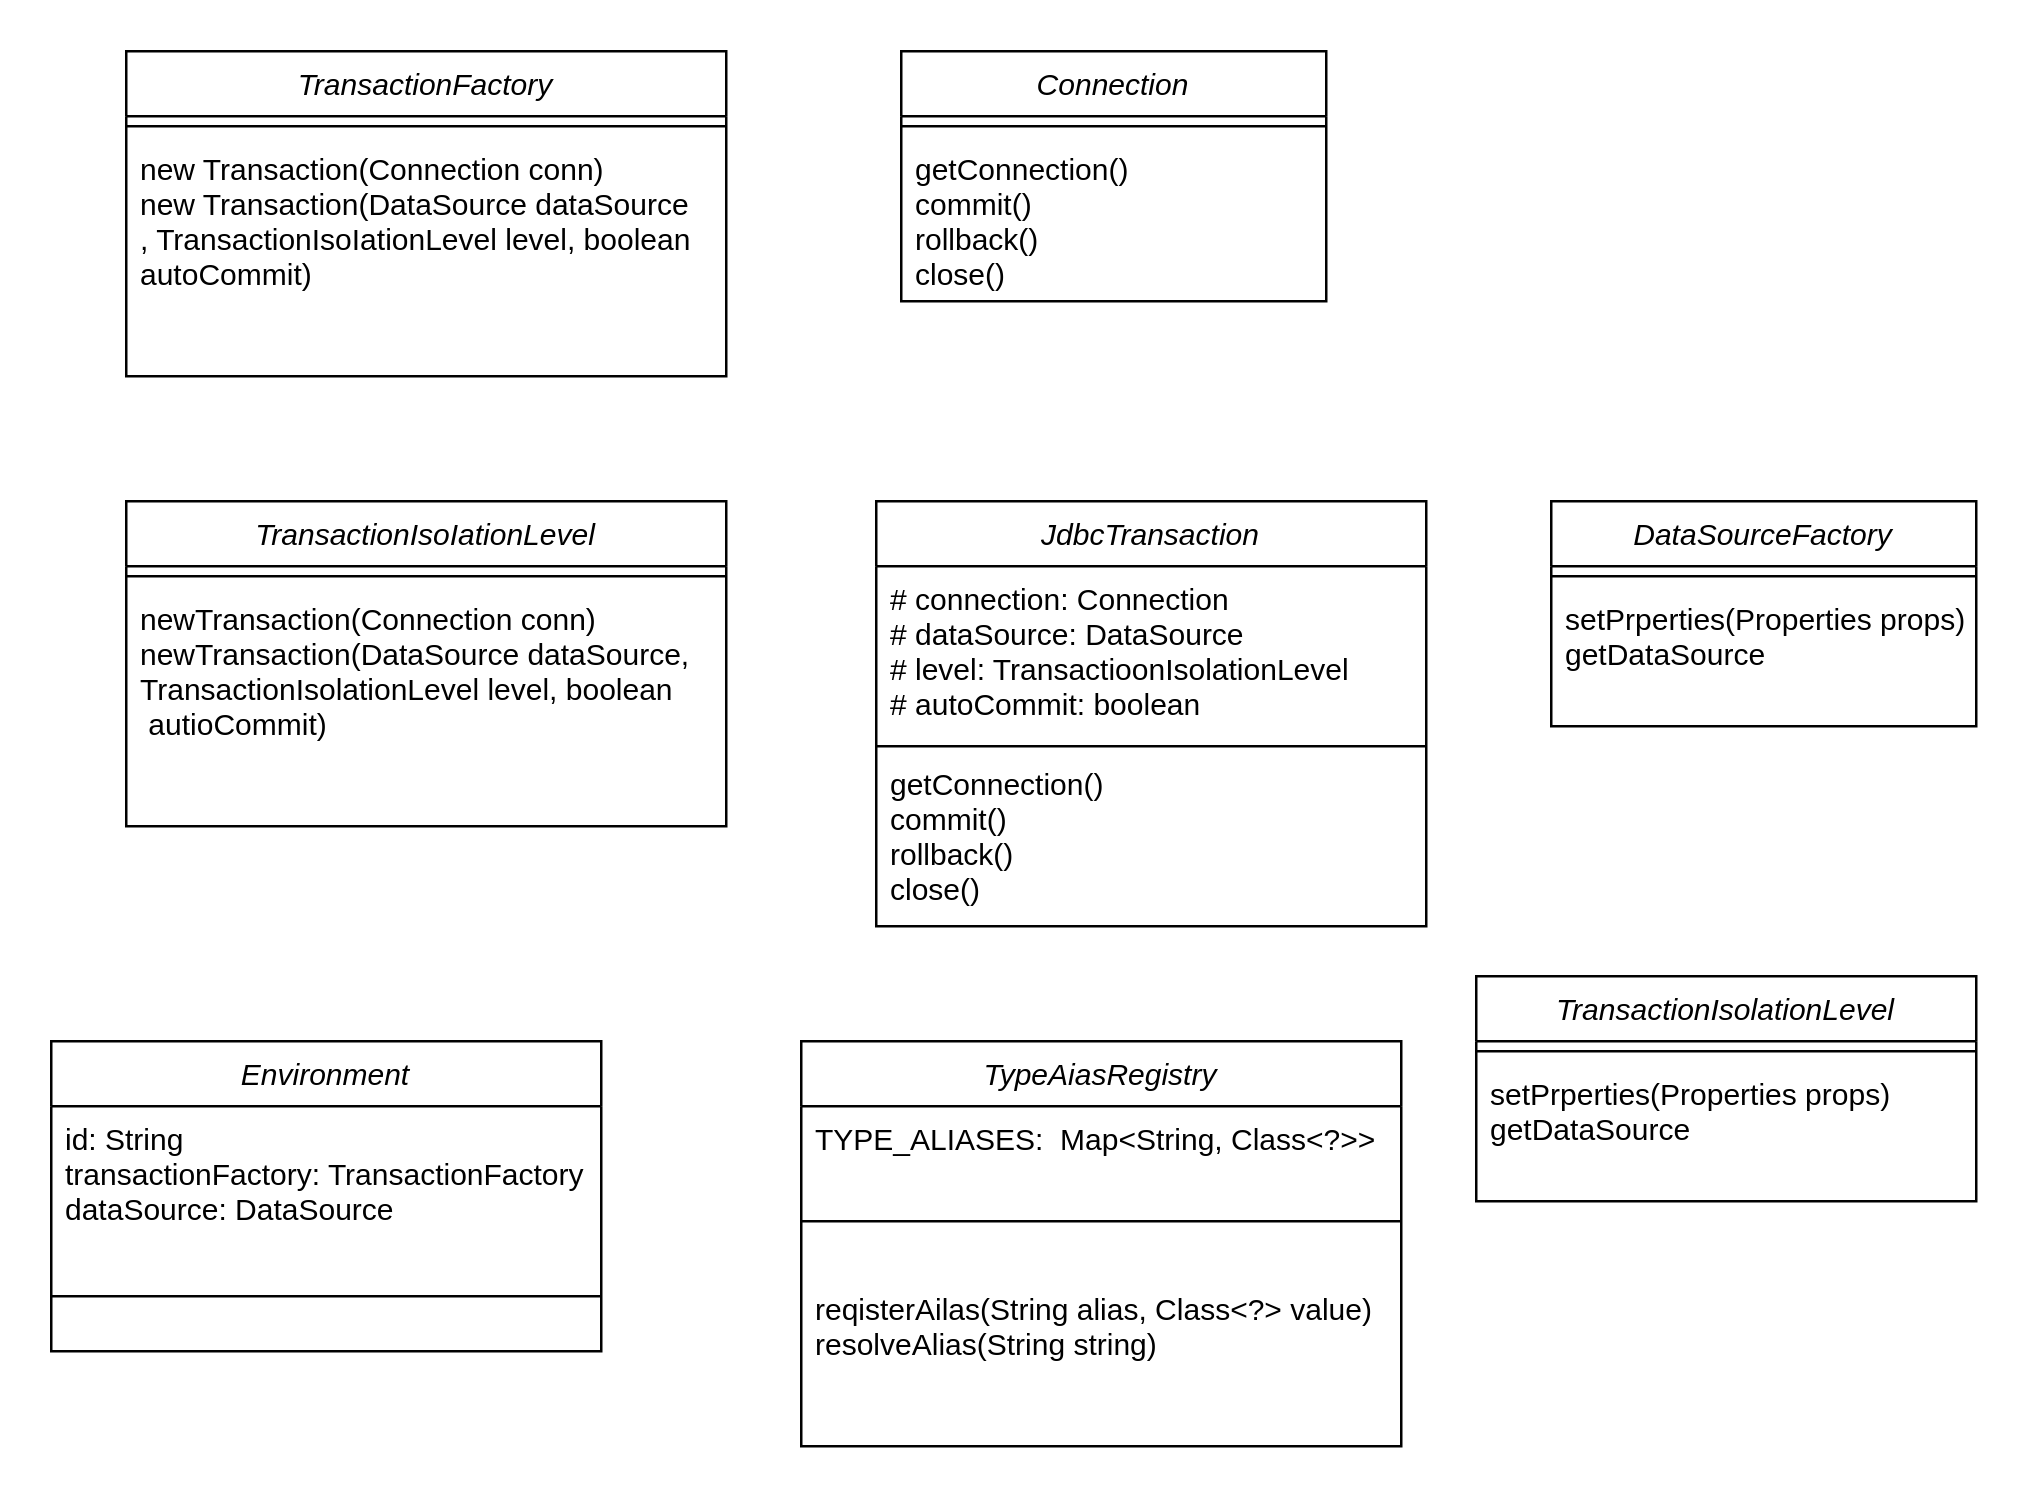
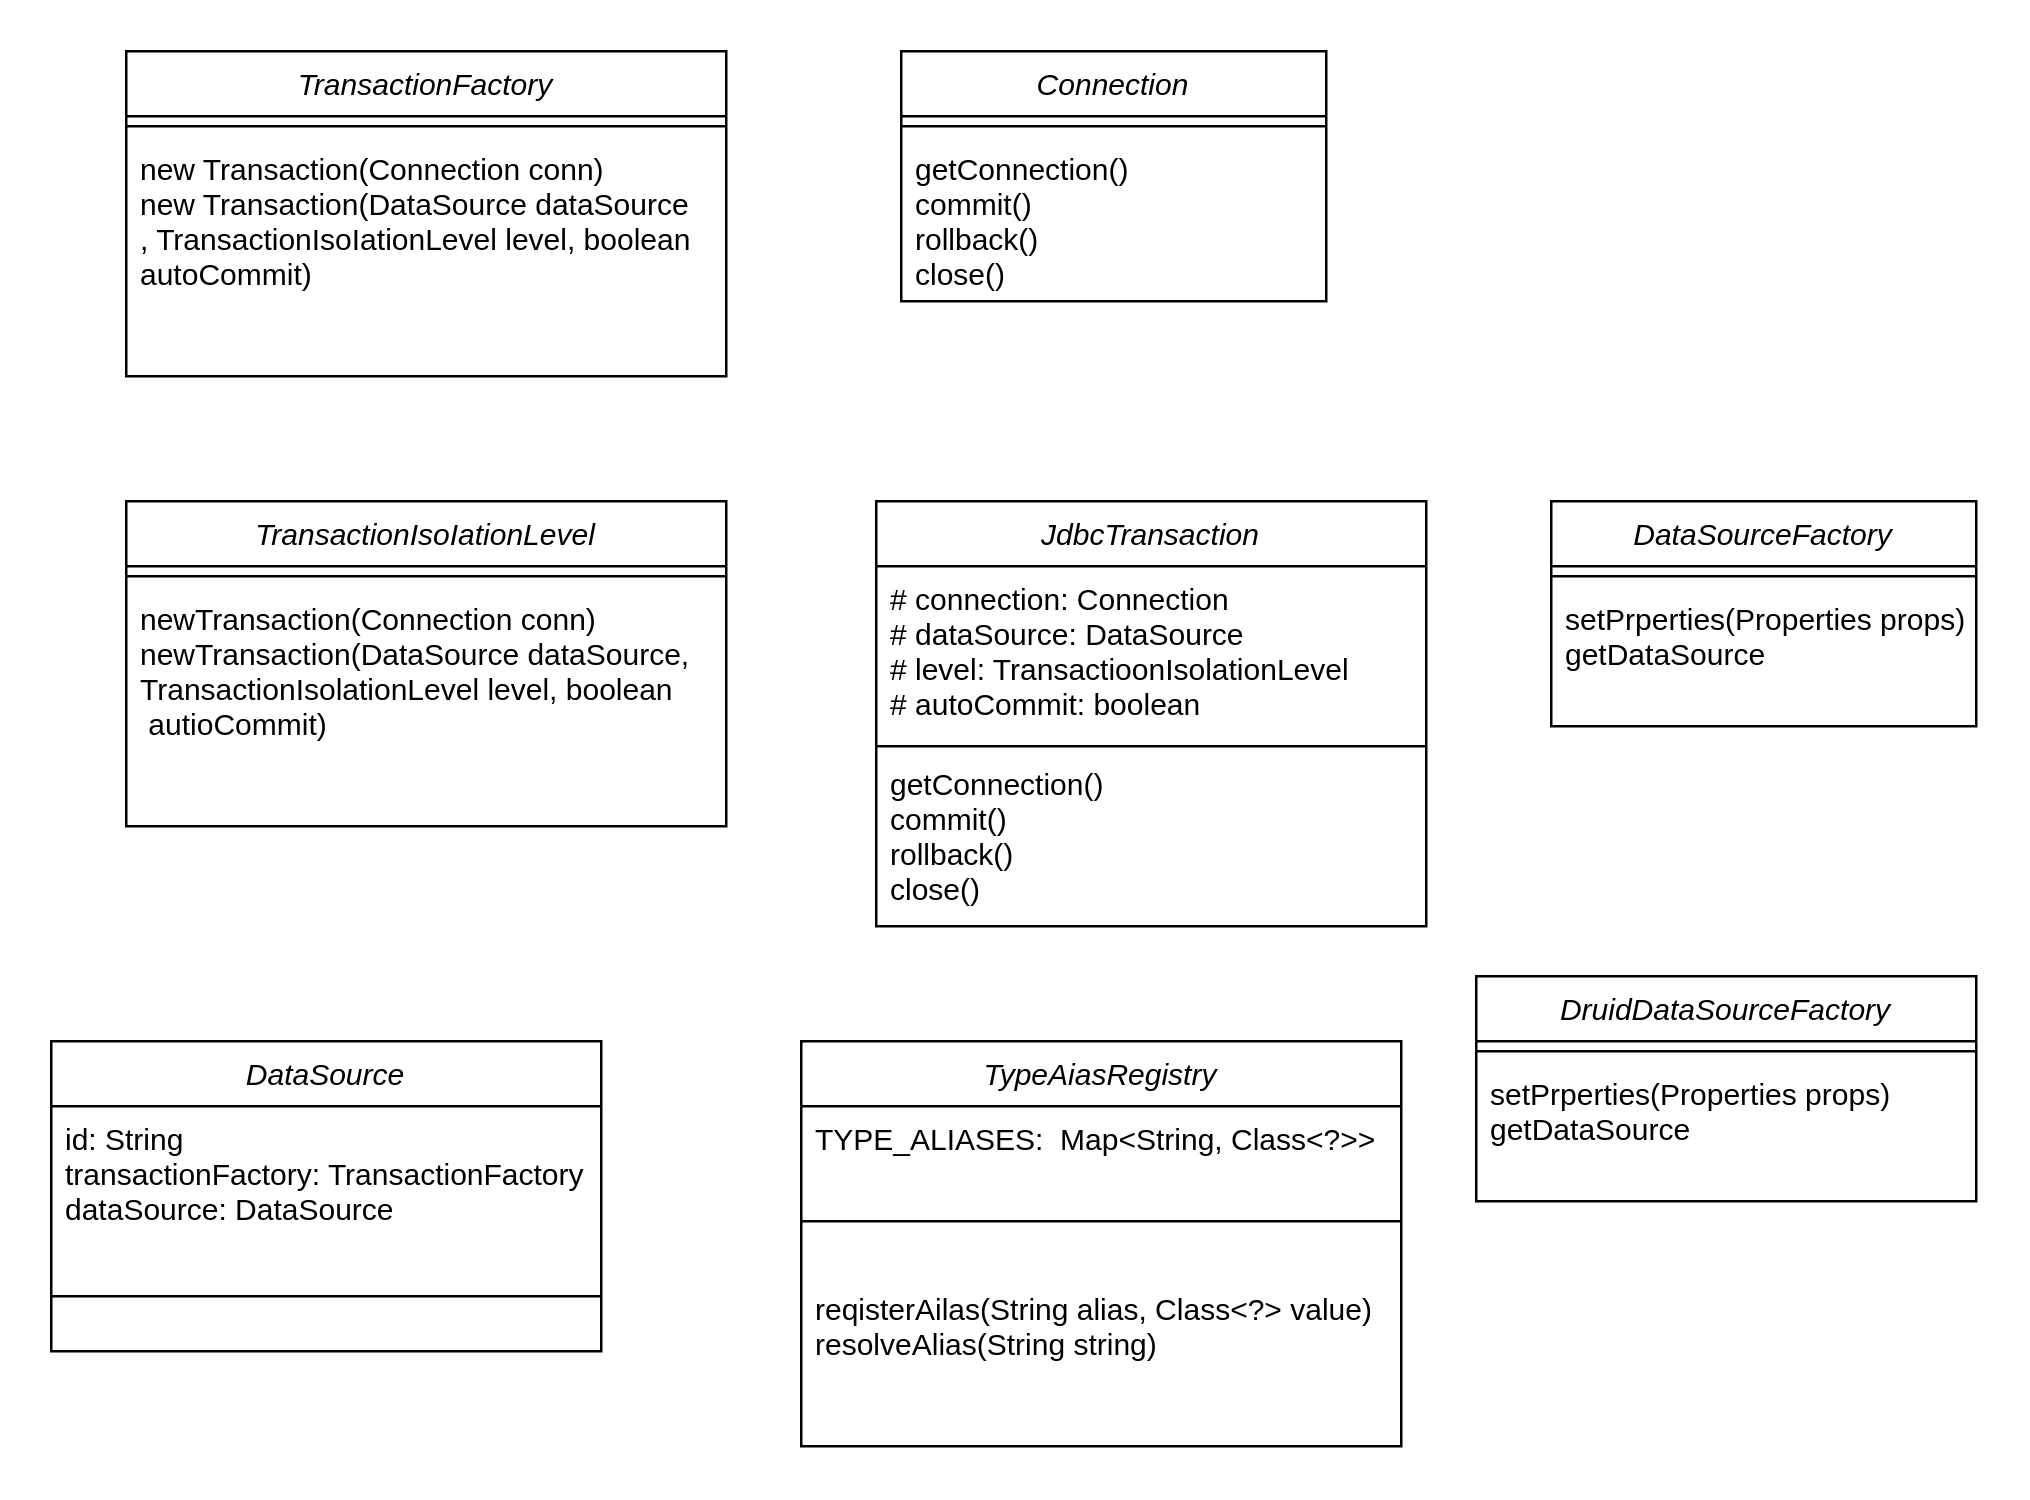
node "TransactionIsolationLevel": label "TransactionIsolationLevel" -> "DruidDataSourceFactory"
node "Environment": label "Environment" -> "DataSource"
